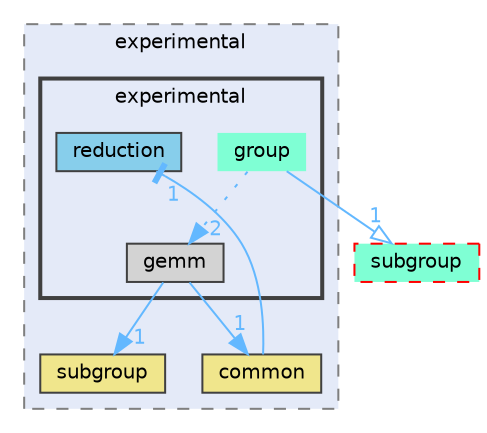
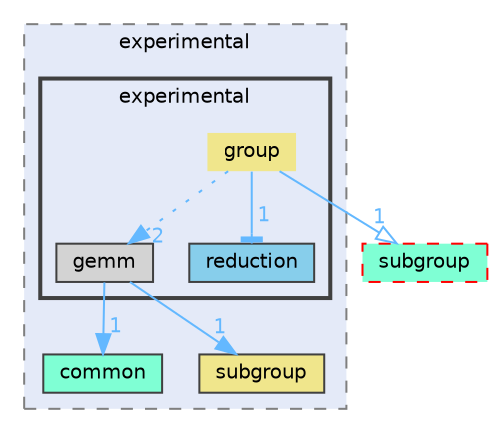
node "group": fillcolor aquamarine -> khaki
edge "common" -> "reduction": now "group" -> "reduction"
node "common": fillcolor khaki -> aquamarine
